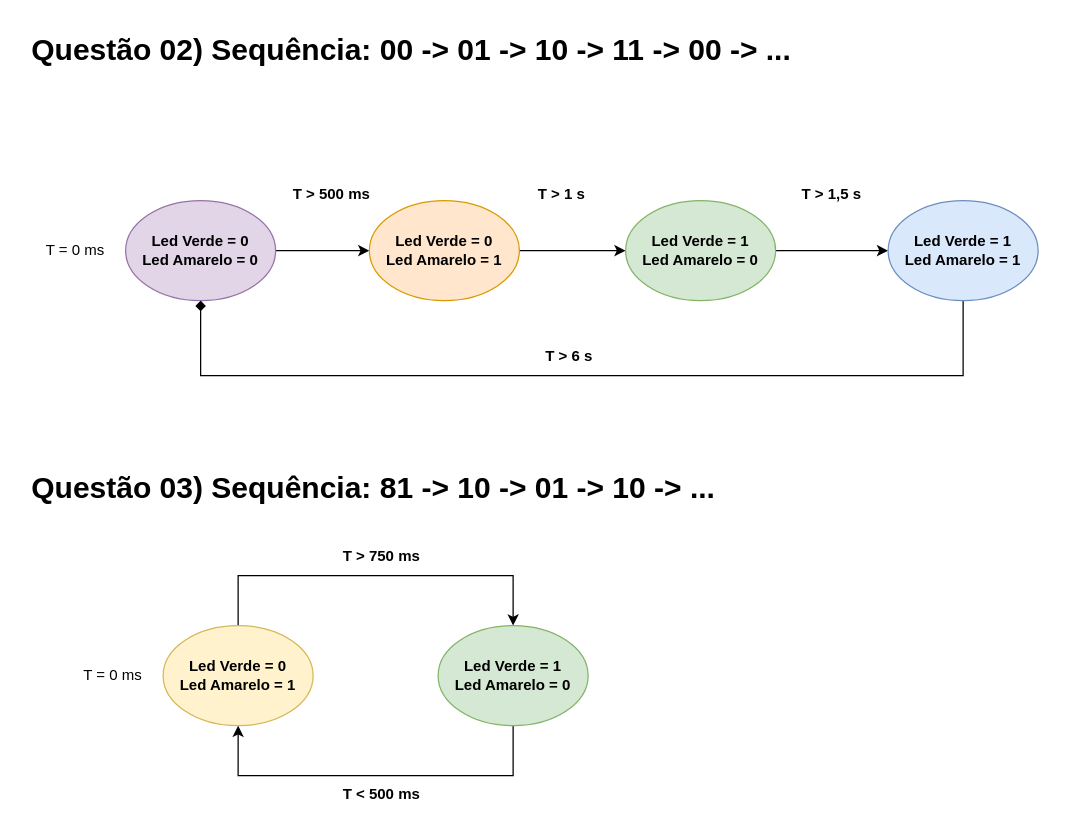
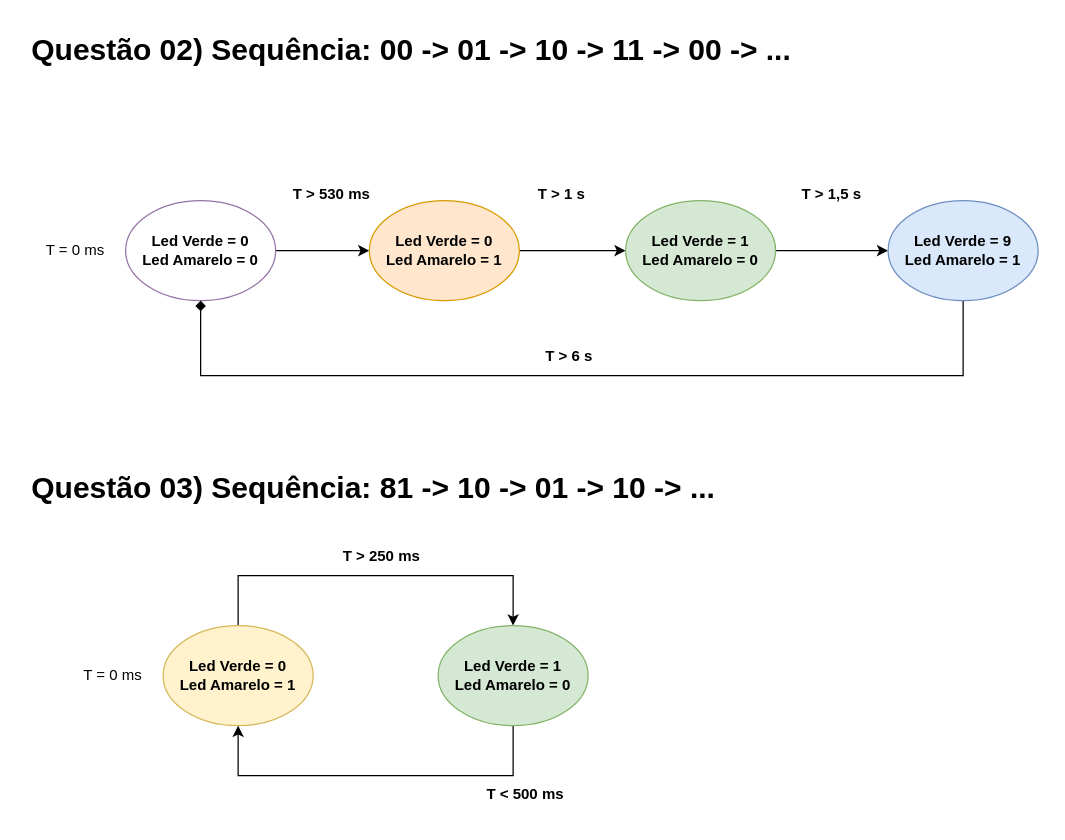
node "T > 500 ms": label "T > 500 ms" -> "T > 530 ms"
node "Led Verde = 0 Led Amarelo = 0": fillcolor #e1d5e7 -> #ffffff
node "Led Verde = 1 Led Amarelo = 1": label "Led Verde = 1 Led Amarelo = 1" -> "Led Verde = 9 Led Amarelo = 1"
node "T > 750 ms": label "T > 750 ms" -> "T > 250 ms"
node "T < 500 ms": moved (382, 794) -> (526, 794)
